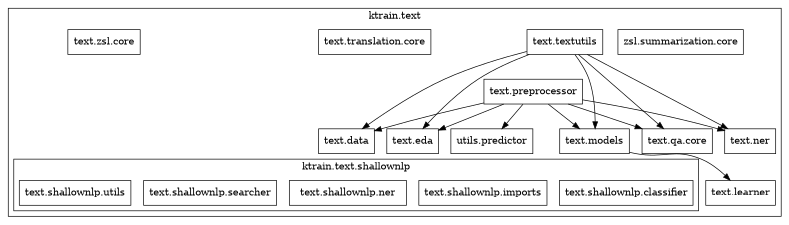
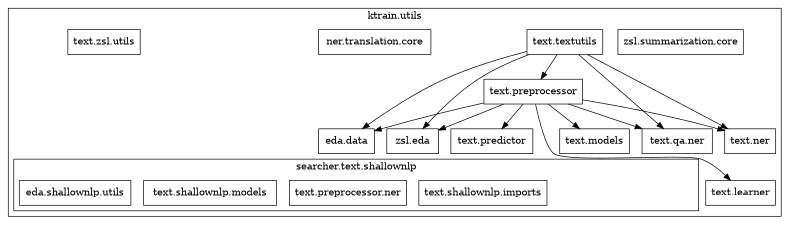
cluster "ktrain.text": label "ktrain.text" -> "ktrain.utils"
node "text.zsl.core": label "text.zsl.core" -> "text.zsl.utils"
node "text.translation.core": label "text.translation.core" -> "ner.translation.core"
edge "text.textutils" -> "text.models": now "text.textutils" -> "text.preprocessor"
node "text.data": label "text.data" -> "eda.data"
node "text.eda": label "text.eda" -> "zsl.eda"
node "utils.predictor": label "utils.predictor" -> "text.predictor"
node "text.qa.core": label "text.qa.core" -> "text.qa.ner"
edge "text.models" -> "text.learner": now "text.preprocessor" -> "text.learner"
cluster "ktrain.text.shallownlp": label "ktrain.text.shallownlp" -> "searcher.text.shallownlp"
node "text.shallownlp.utils": label "text.shallownlp.utils" -> "eda.shallownlp.utils"
node "text.shallownlp.searcher": label "text.shallownlp.searcher" -> "text.shallownlp.models"
node "text.shallownlp.ner": label "text.shallownlp.ner" -> "text.preprocessor.ner"
node "text.shallownlp.classifier": removed
